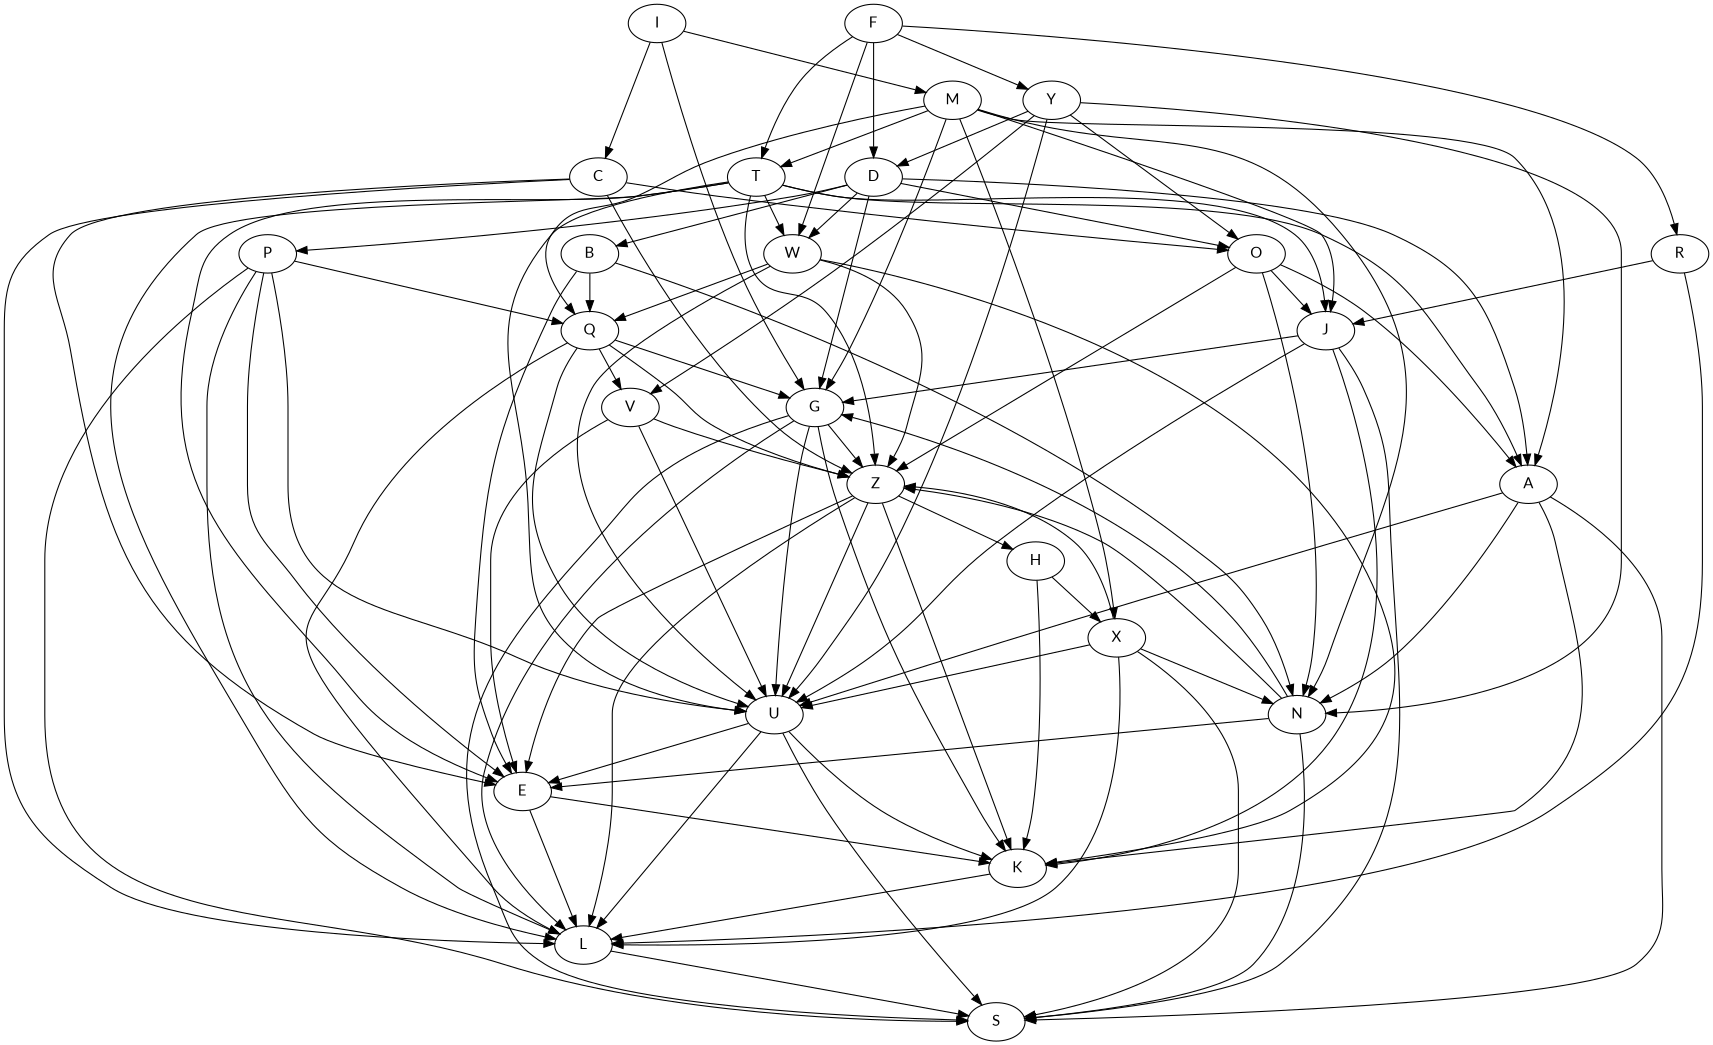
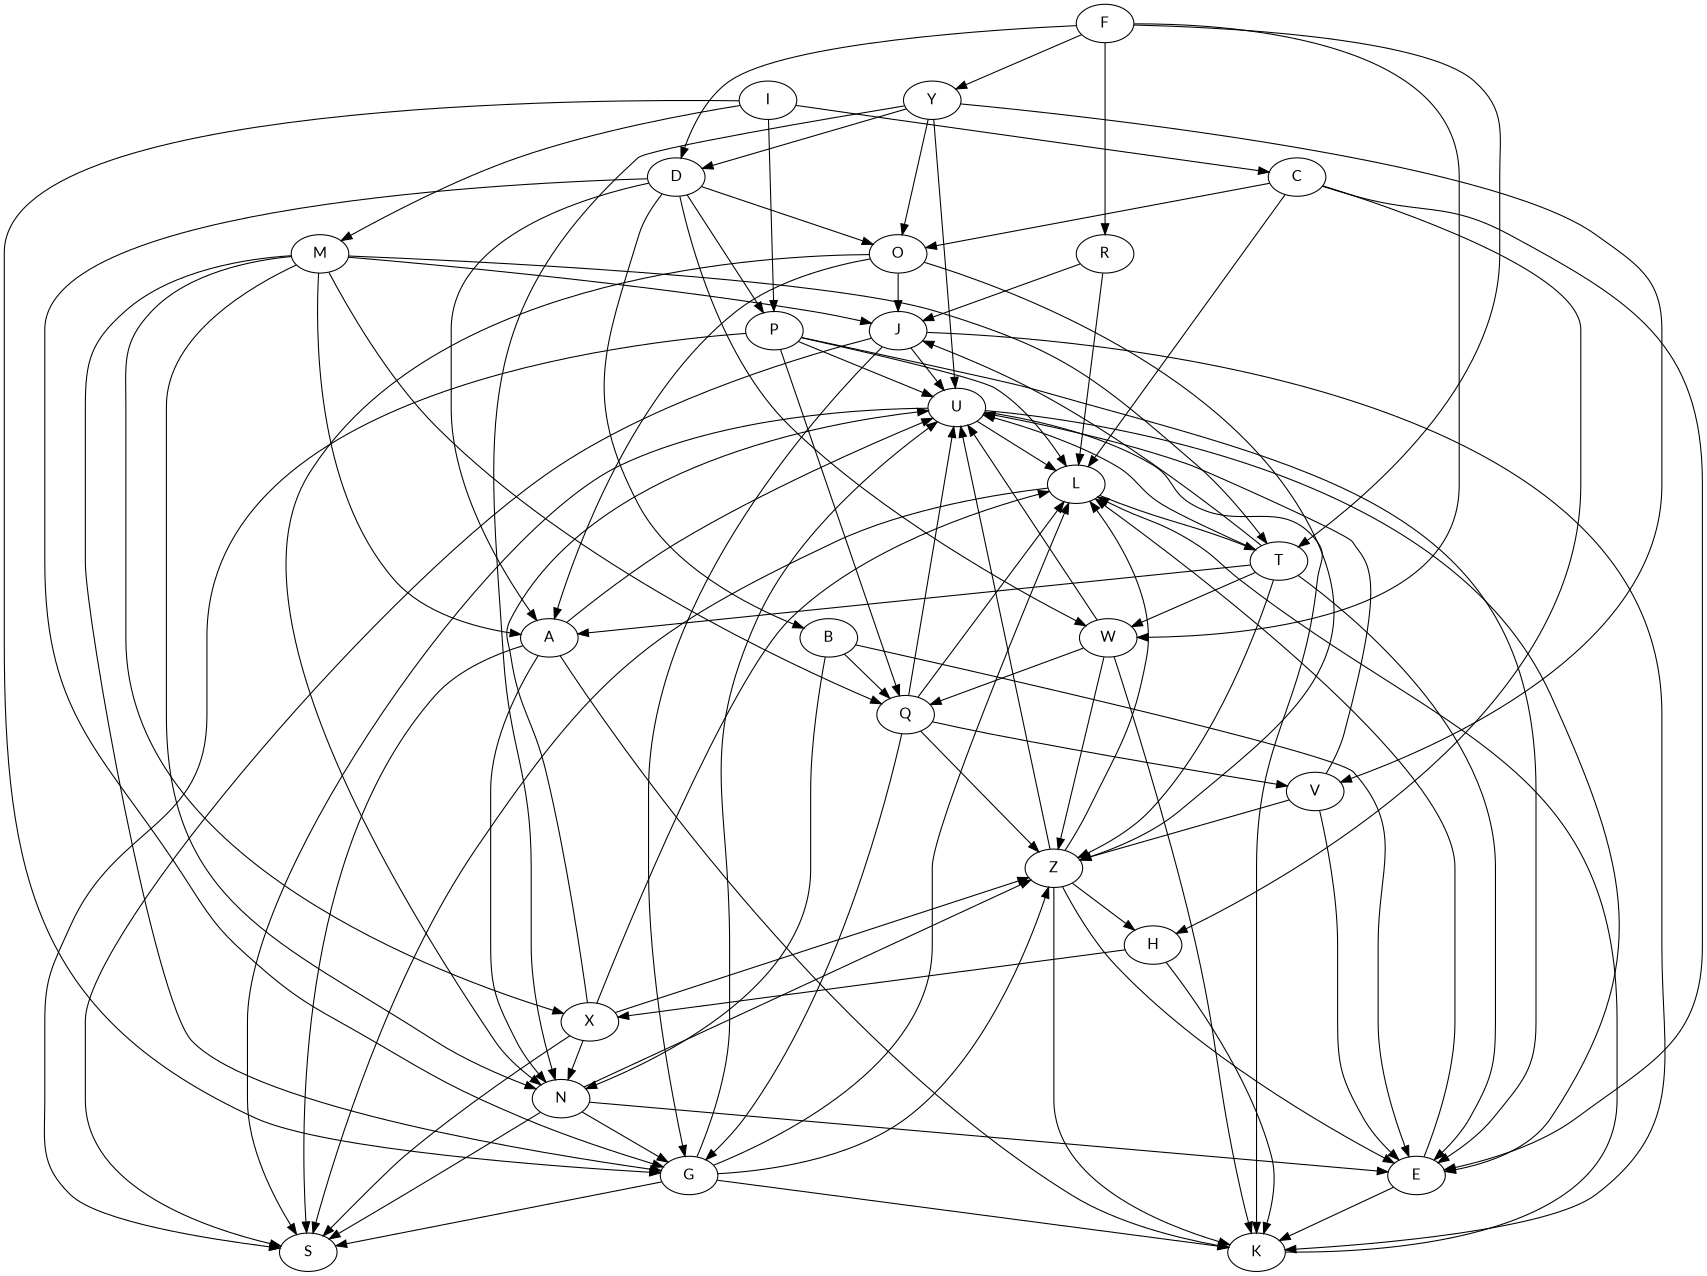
edge "I" -> "P": added
edge "C" -> "Z": now "C" -> "H"
edge "T" -> "L": reversed
